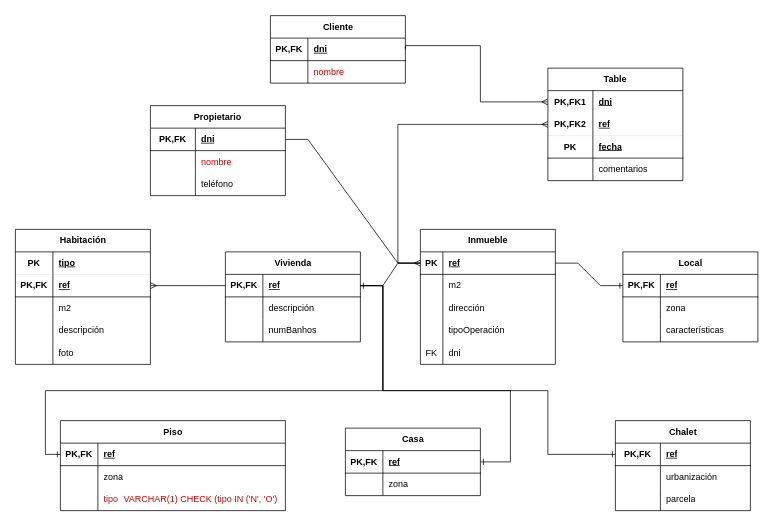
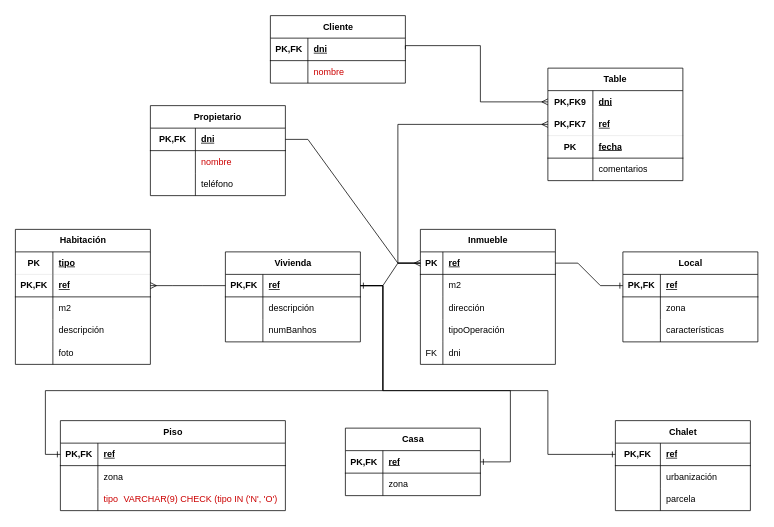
node "PK,FK1": label "PK,FK1" -> "PK,FK9"
node "PK,FK2": label "PK,FK2" -> "PK,FK7"
node "tipo VARCHAR(1) CHECK (tipo IN ('N', 'O')": label "tipo VARCHAR(1) CHECK (tipo IN ('N', 'O')" -> "tipo VARCHAR(9) CHECK (tipo IN ('N', 'O')"
